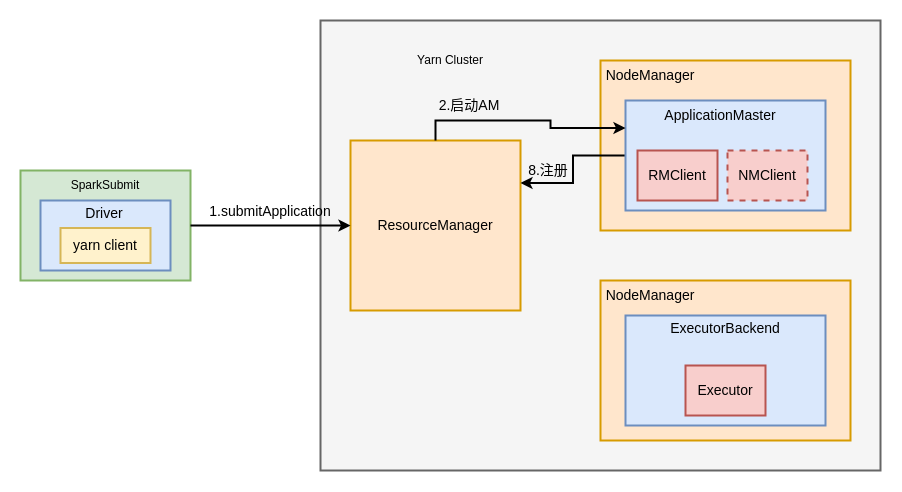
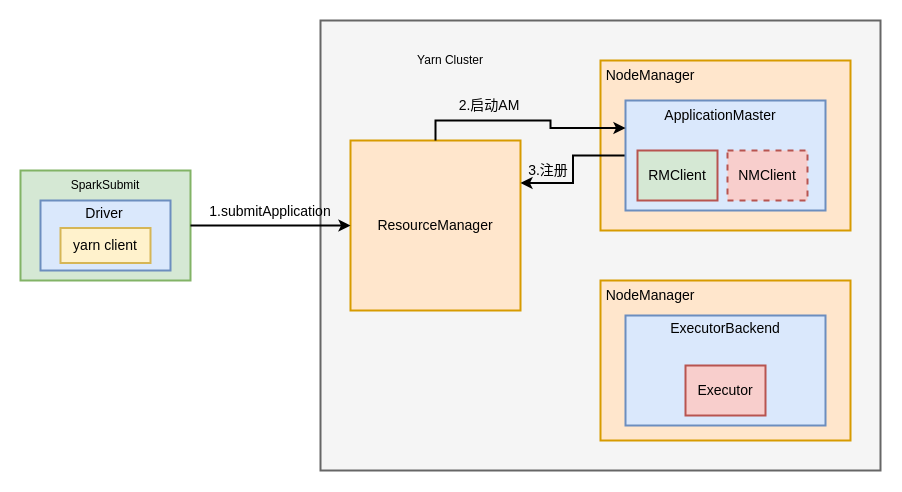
node "2.启动AM": moved (470, 106) -> (490, 106)
node "8.注册": label "8.注册" -> "3.注册"
node "RMClient": fillcolor #f8cecc -> #d5e8d4
